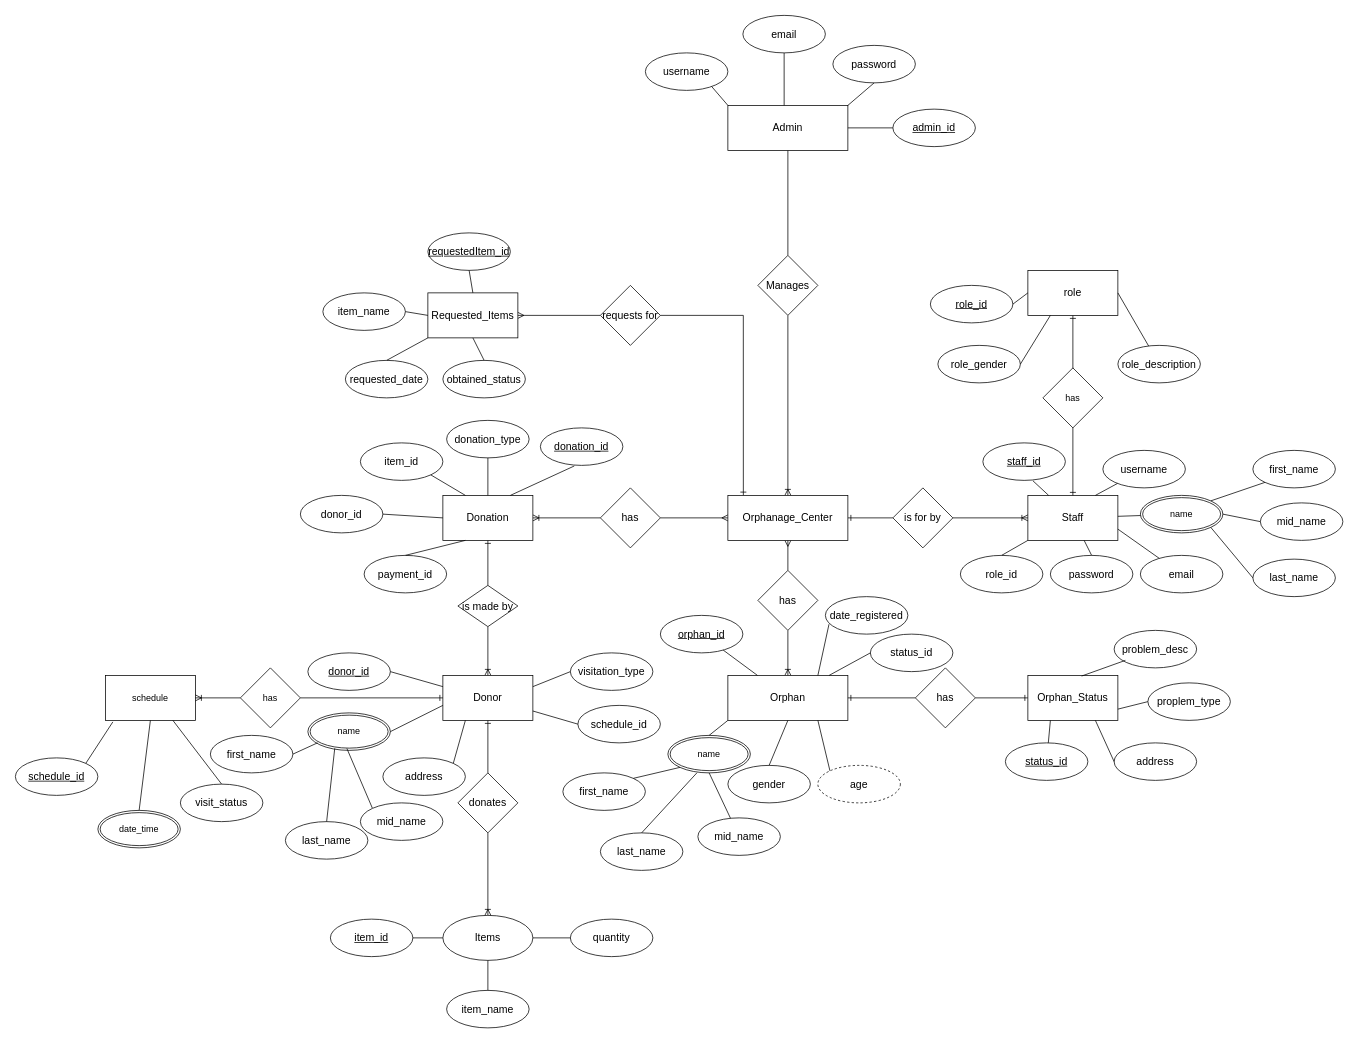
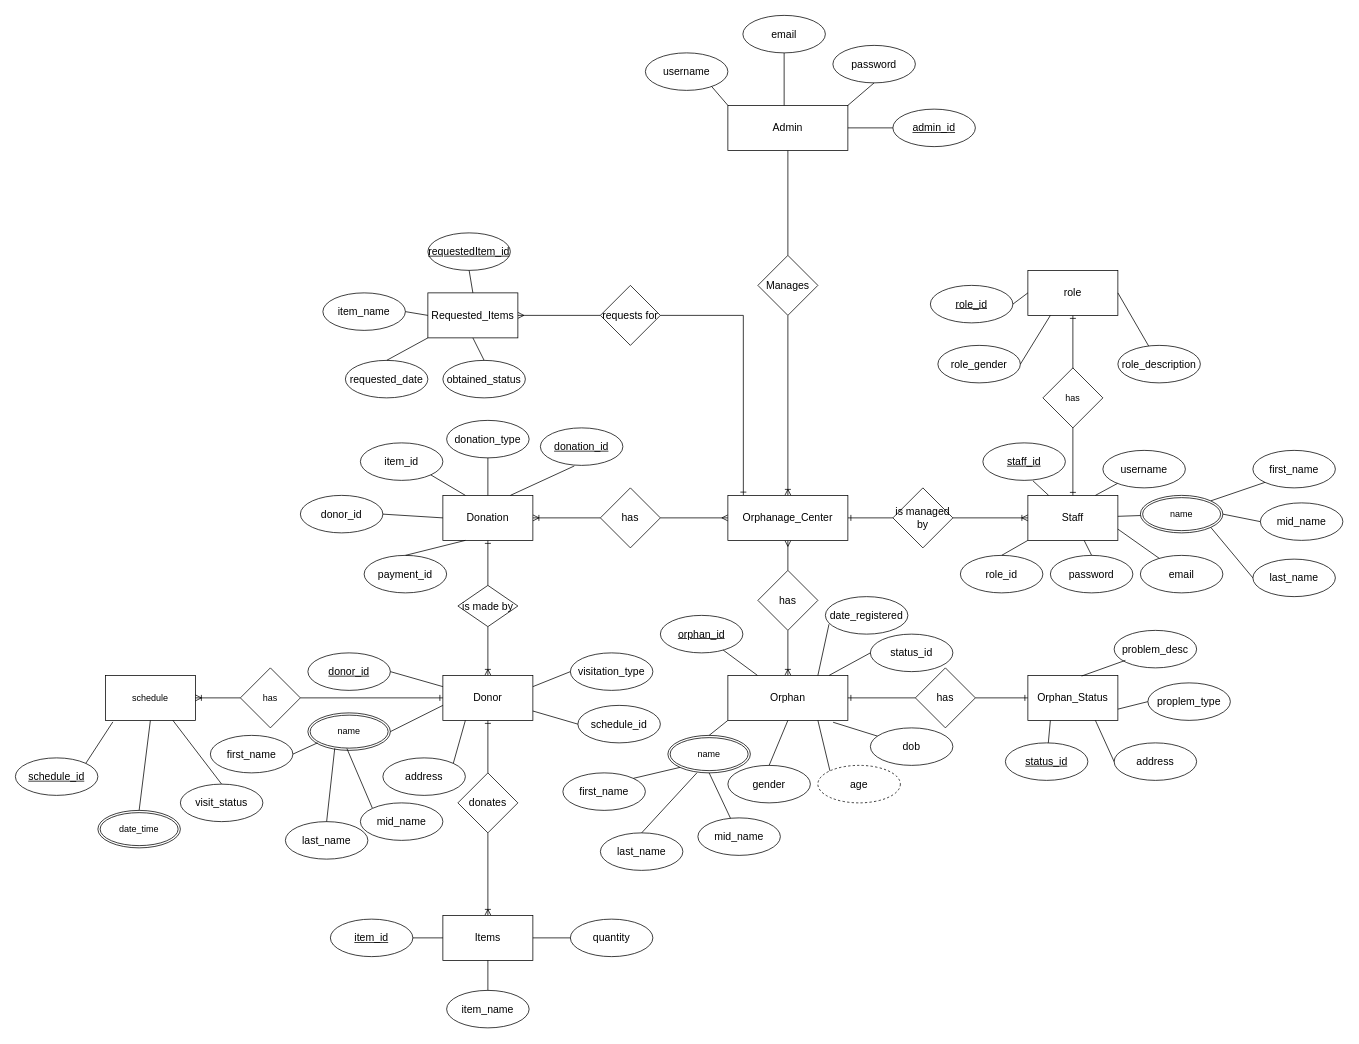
node "is for by": label "is for by" -> "is managed by"
edge "Orphan" -- "dob": added
node "dob": added
node "Items": shape ellipse -> rectangle
